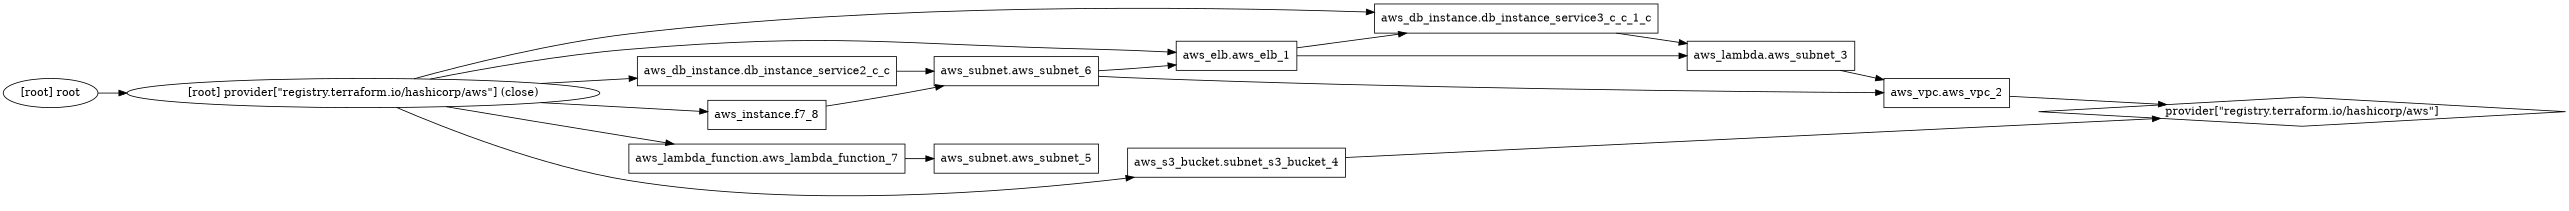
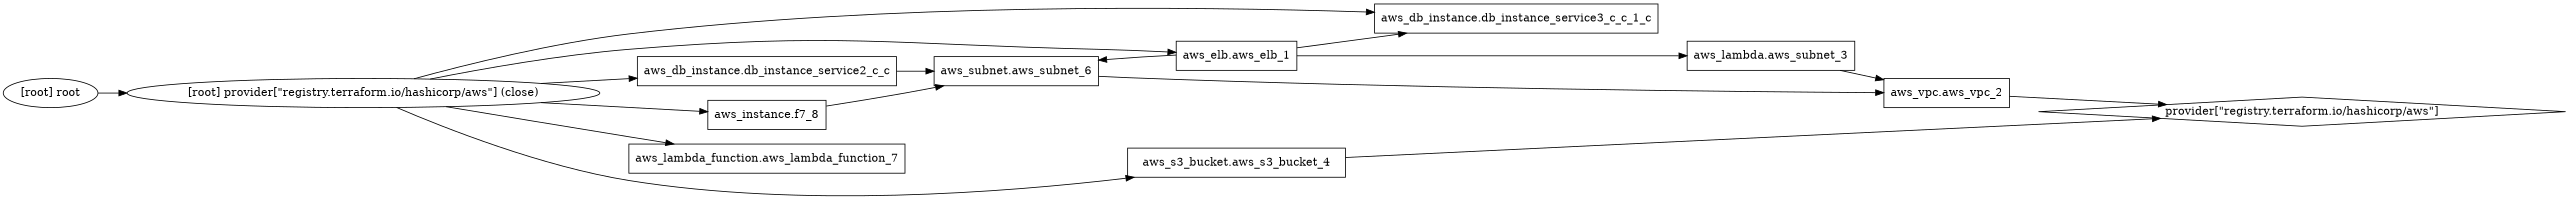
edge "aws_db_instance.db_instance_service3_c_c_1_c" -> "aws_lambda.aws_subnet_3": removed
edge "aws_subnet.aws_subnet_6" -> "aws_elb.aws_elb_1": reversed
node "aws_subnet.aws_subnet_5": removed
node "aws_s3_bucket.subnet_s3_bucket_4": label "aws_s3_bucket.subnet_s3_bucket_4" -> "aws_s3_bucket.aws_s3_bucket_4"
